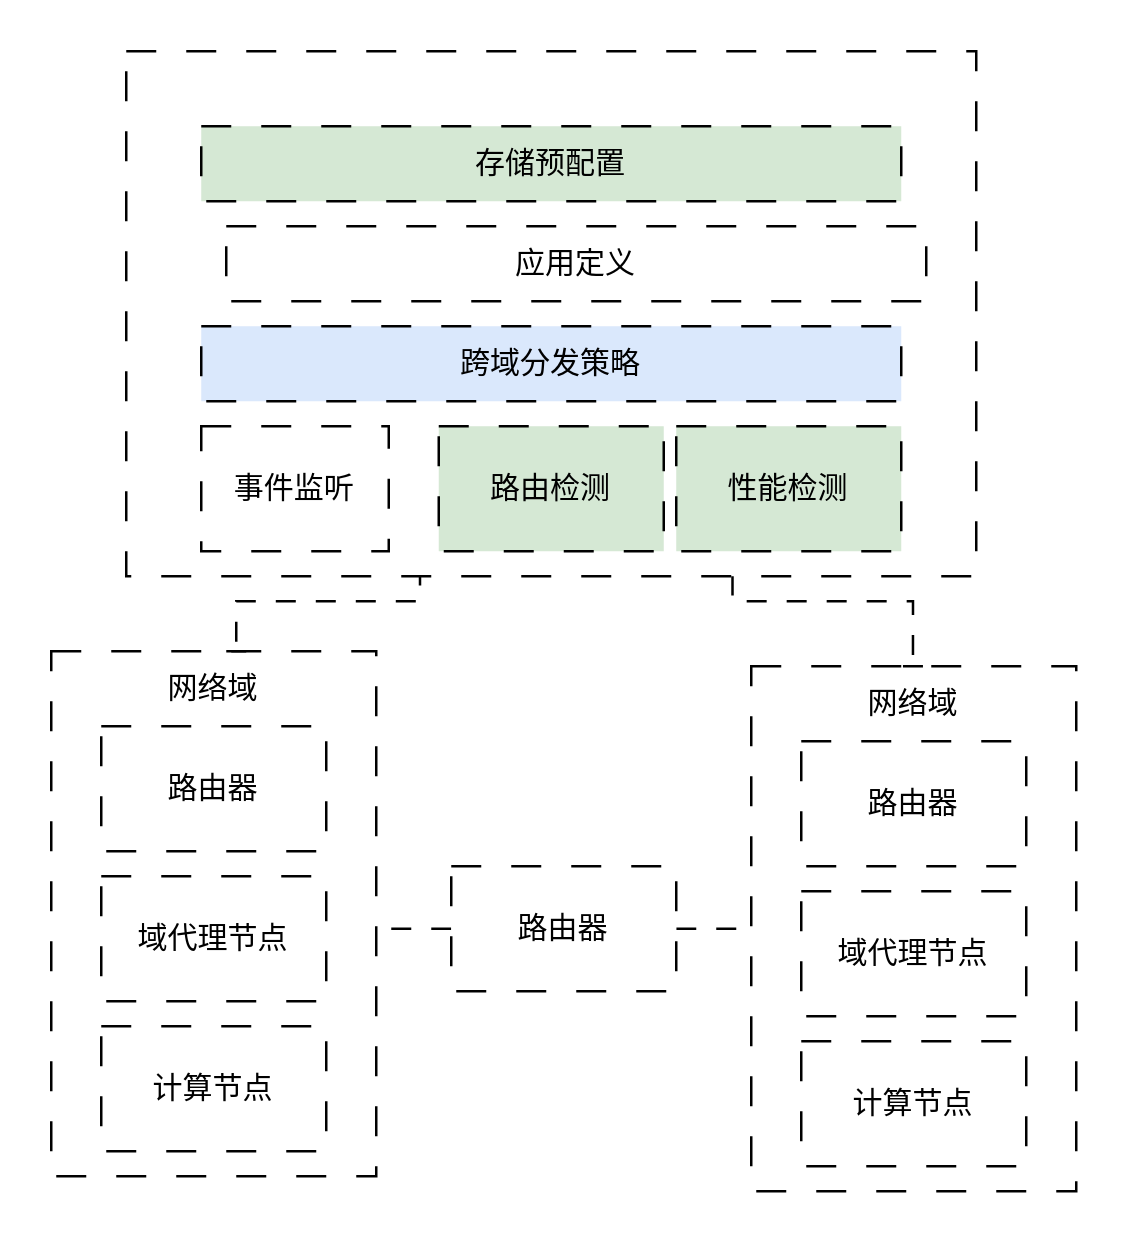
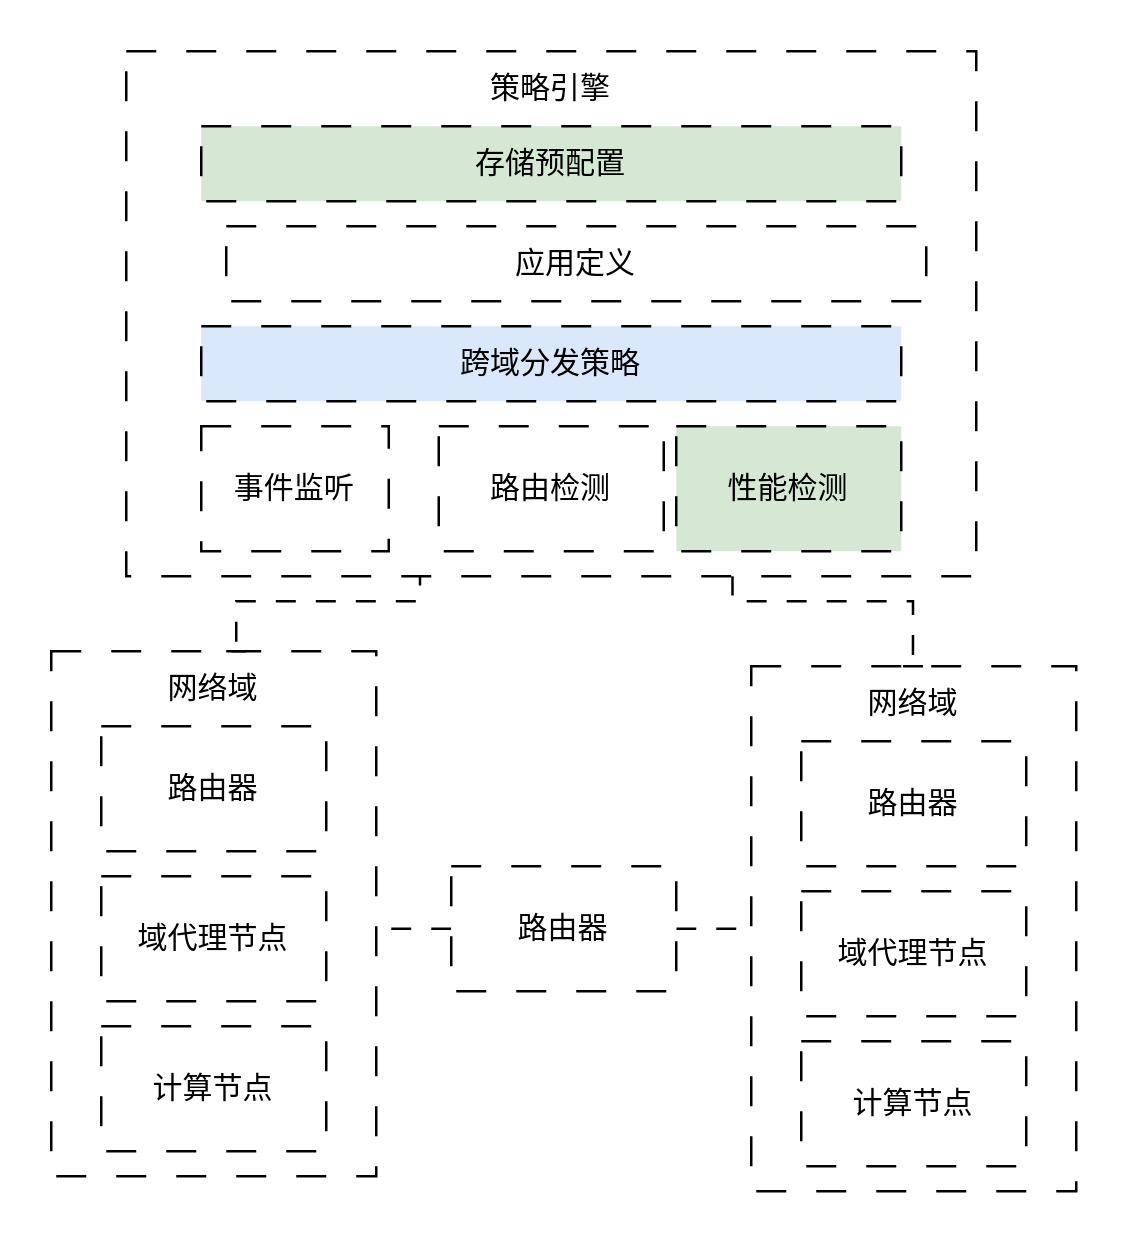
node "策略引擎": added
node "路由检测": fillcolor #d5e8d4 -> #ffffff
